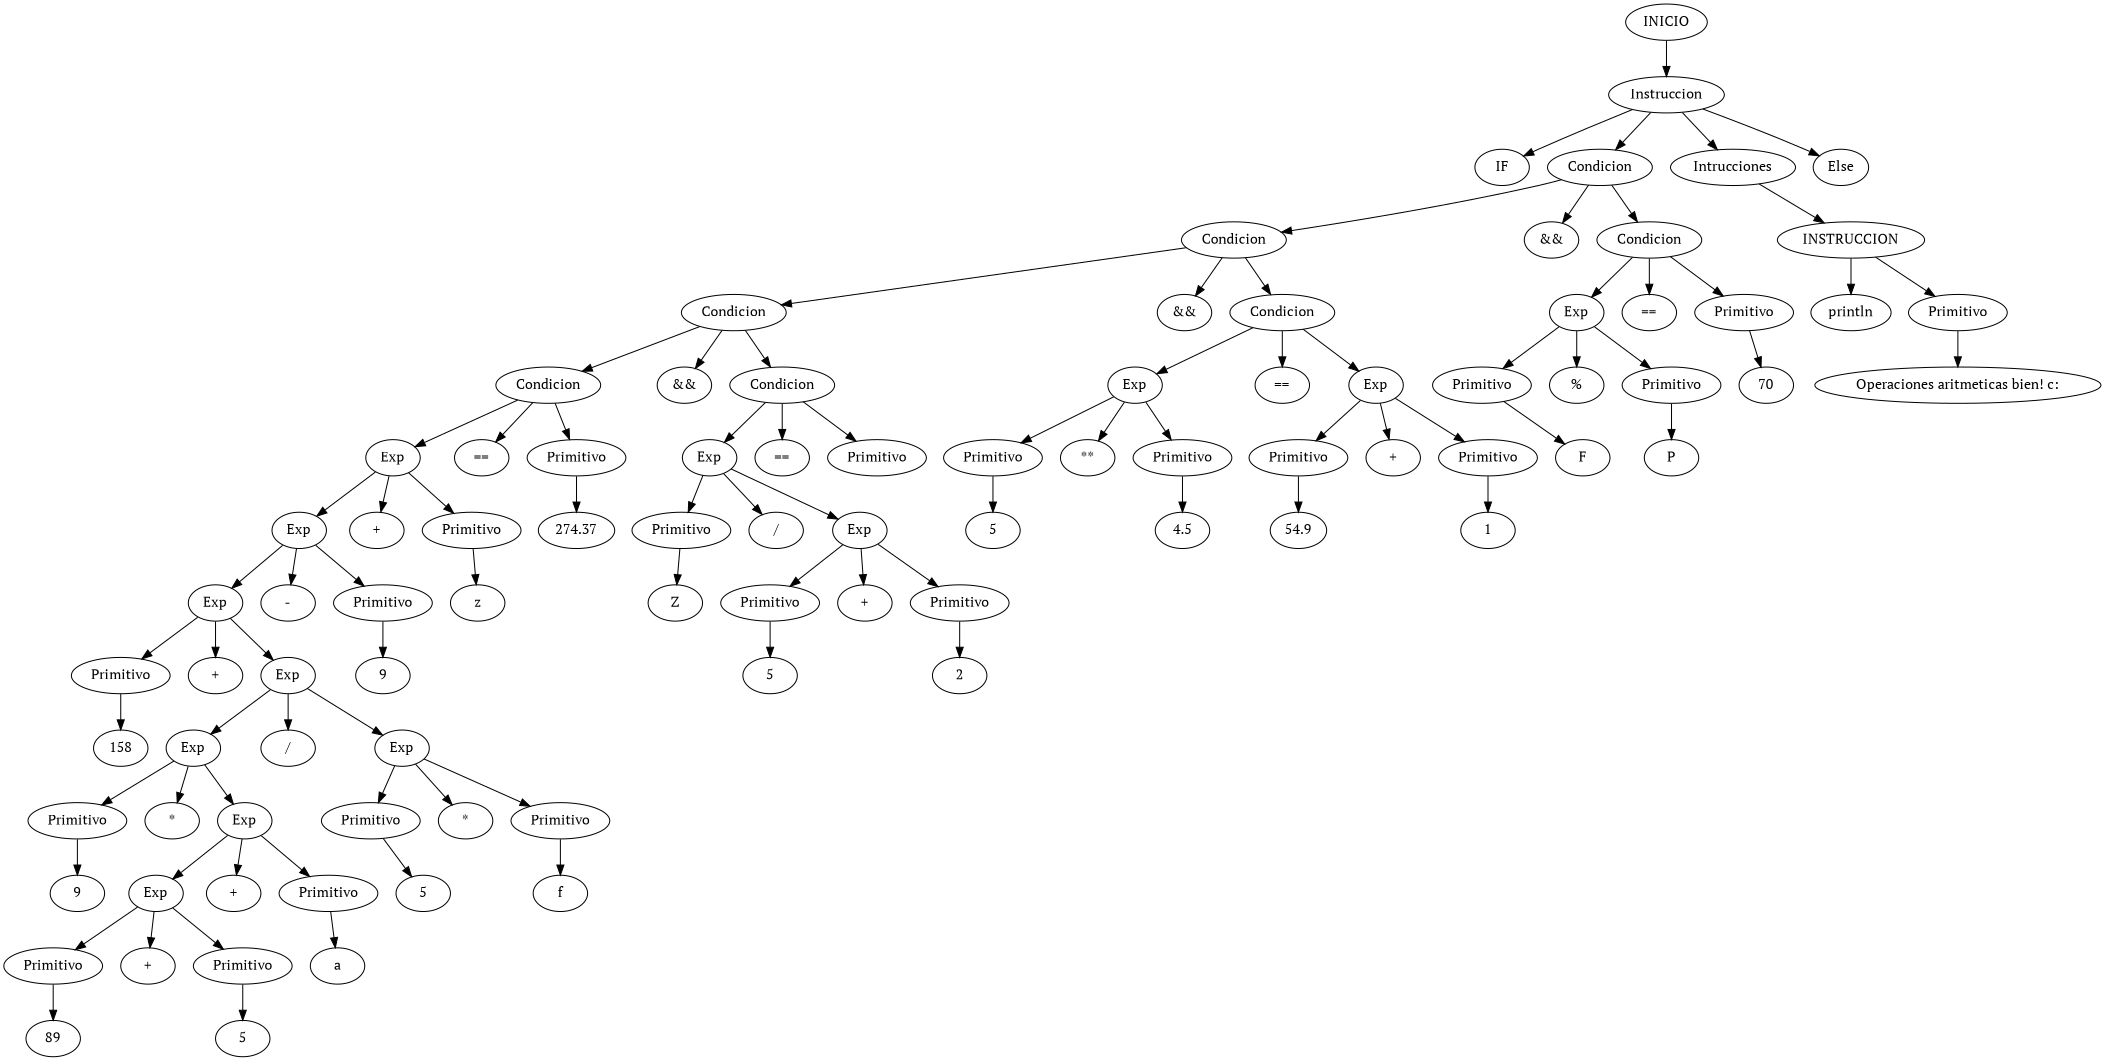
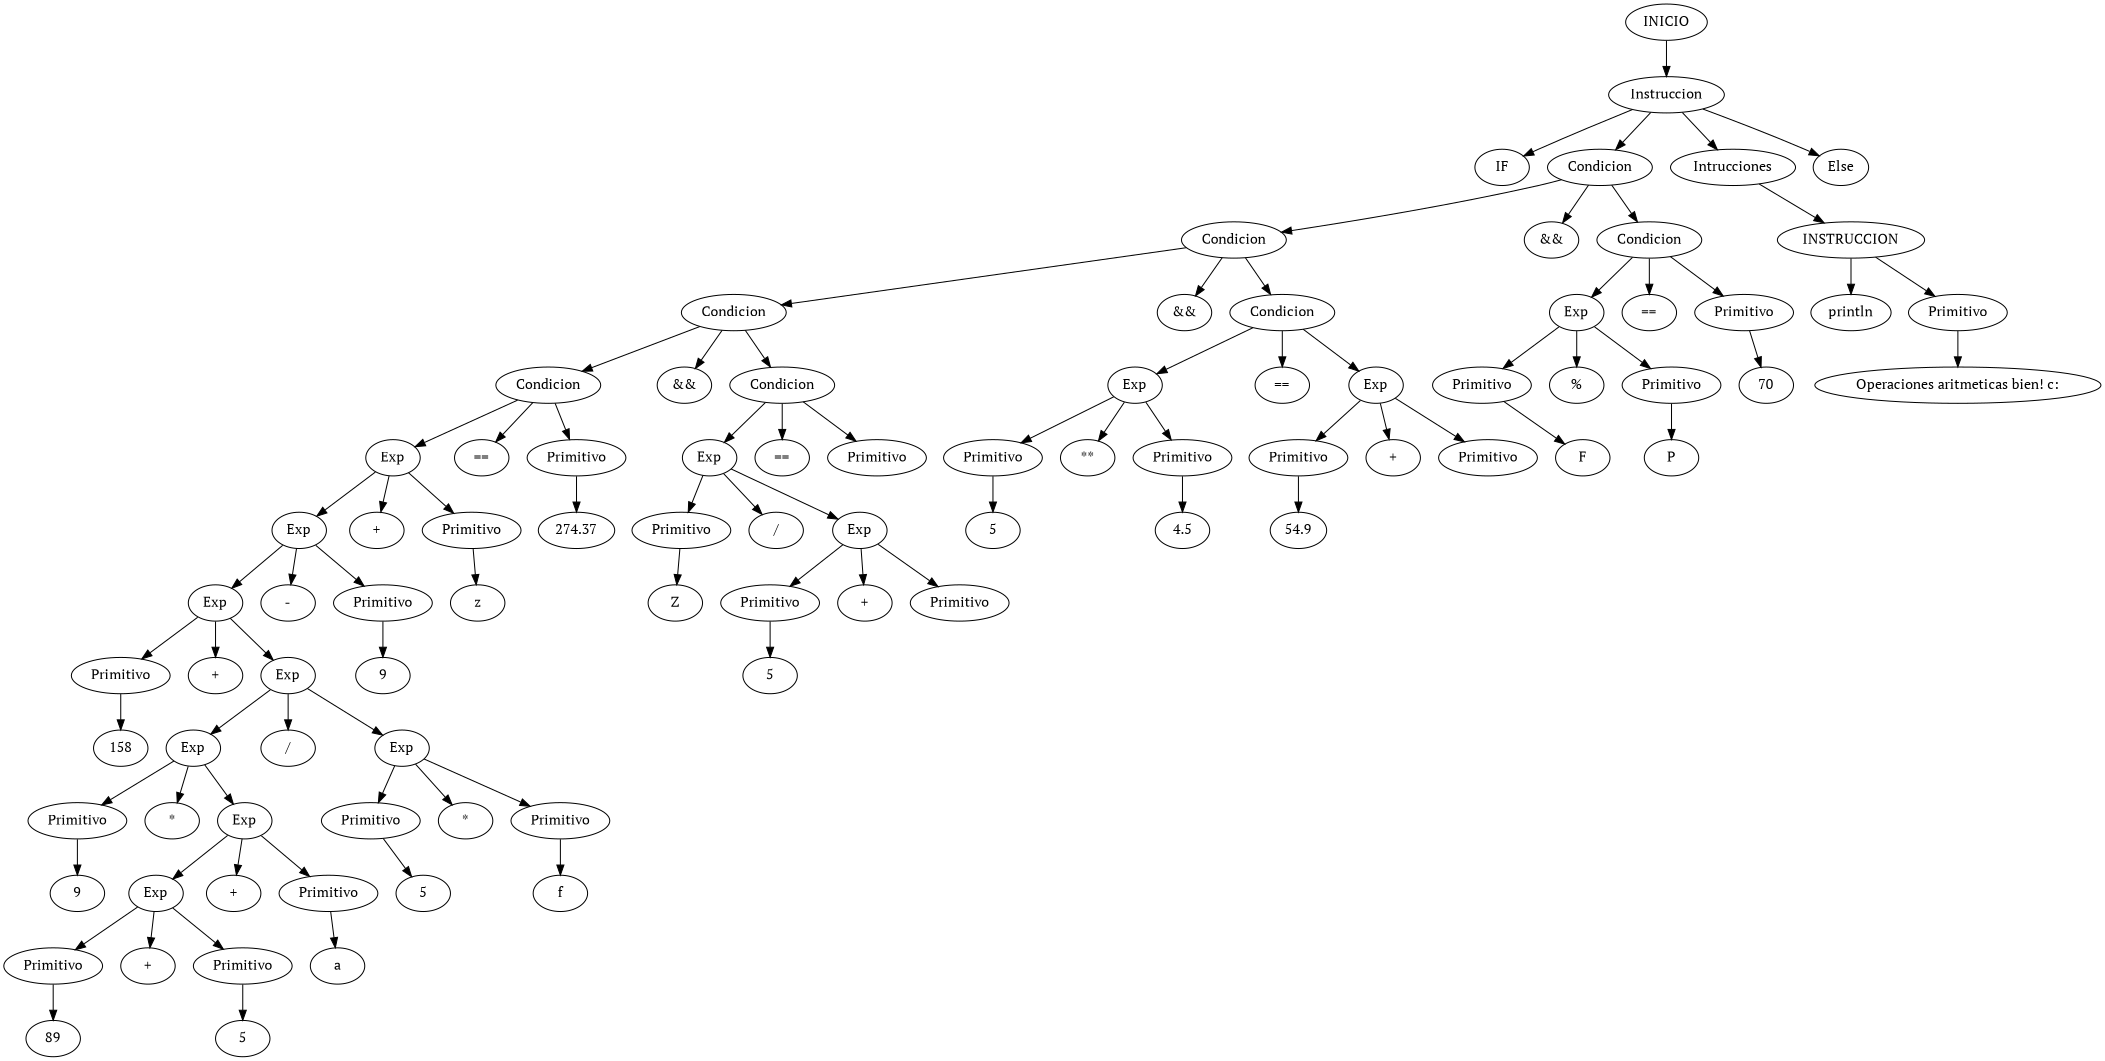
node "1": removed
node "2": removed
